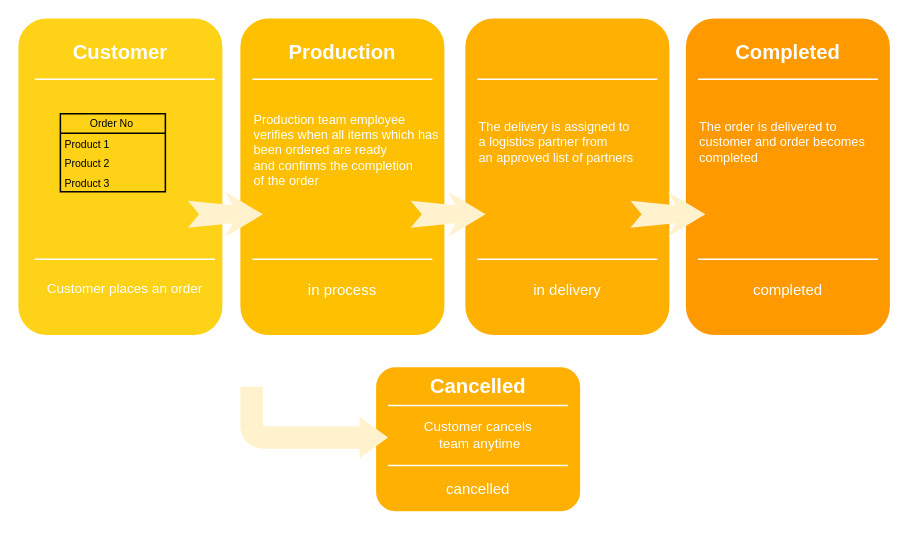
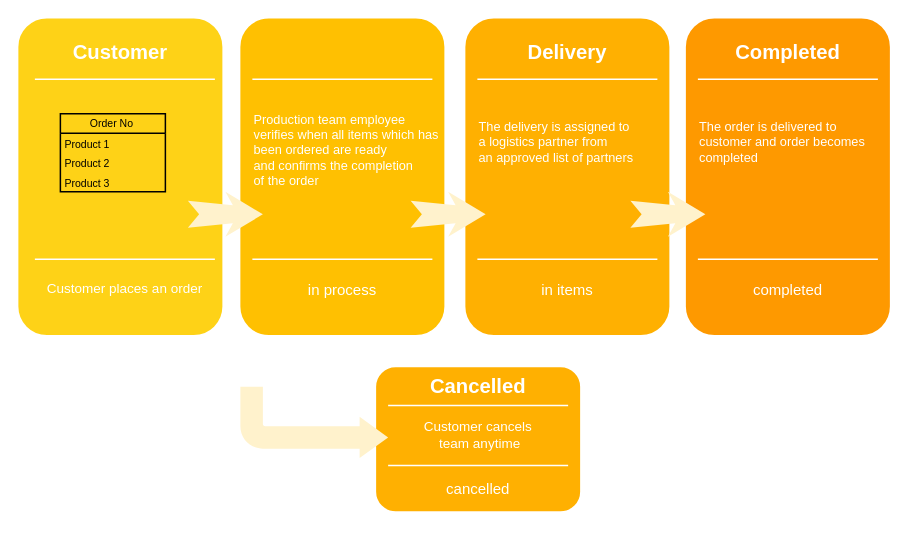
node "Production": removed
node "Delivery": added
node "in delivery": label "in delivery" -> "in items"
